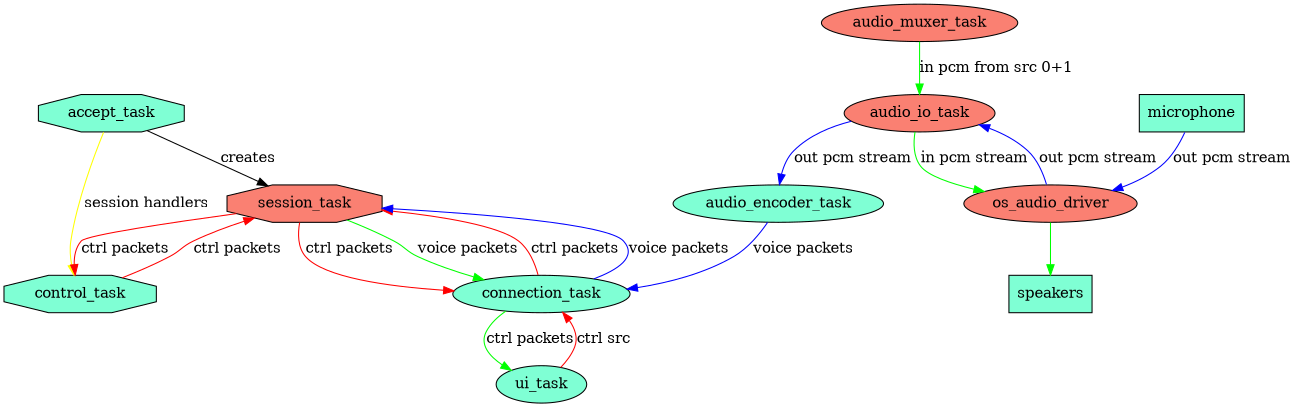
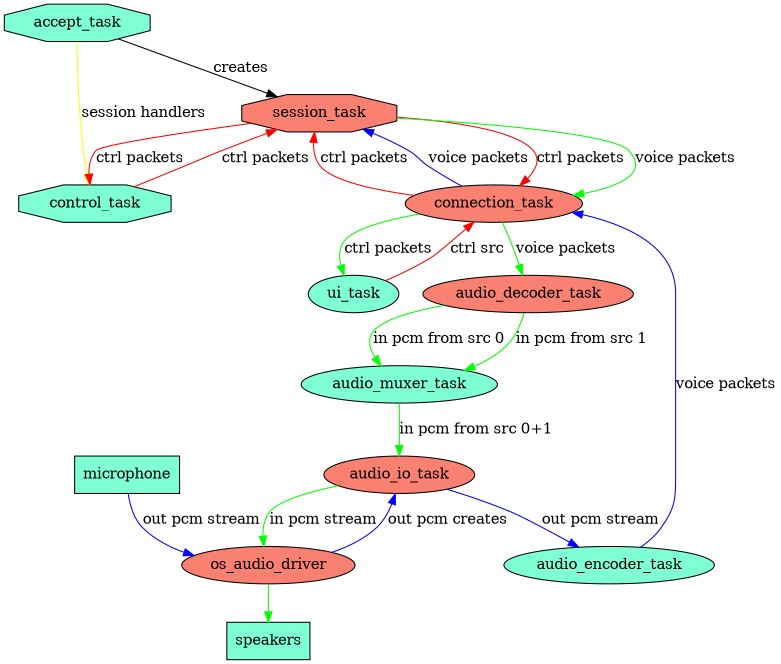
node "audio_muxer_task": fillcolor salmon -> aquamarine
edge "os_audio_driver" -> "audio_io_task": label "out pcm stream" -> "out pcm creates"
node "audio_decoder_task": added
node "connection_task": fillcolor aquamarine -> salmon
